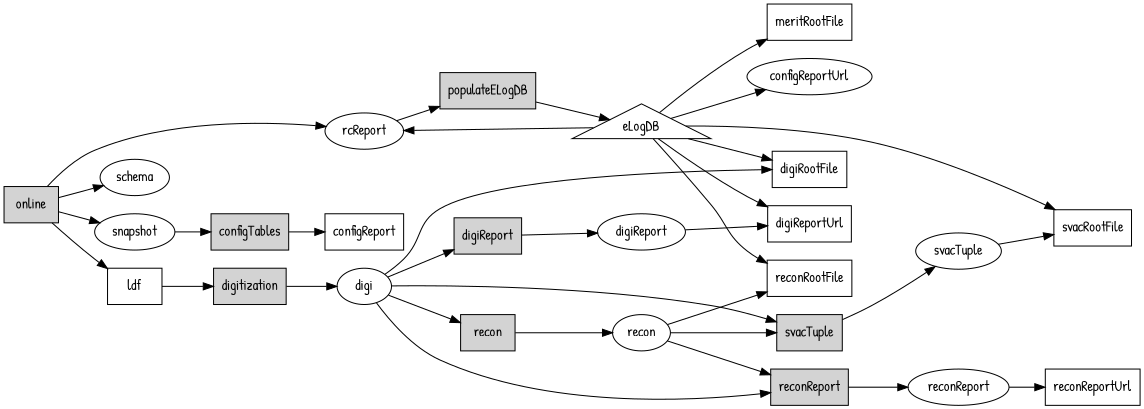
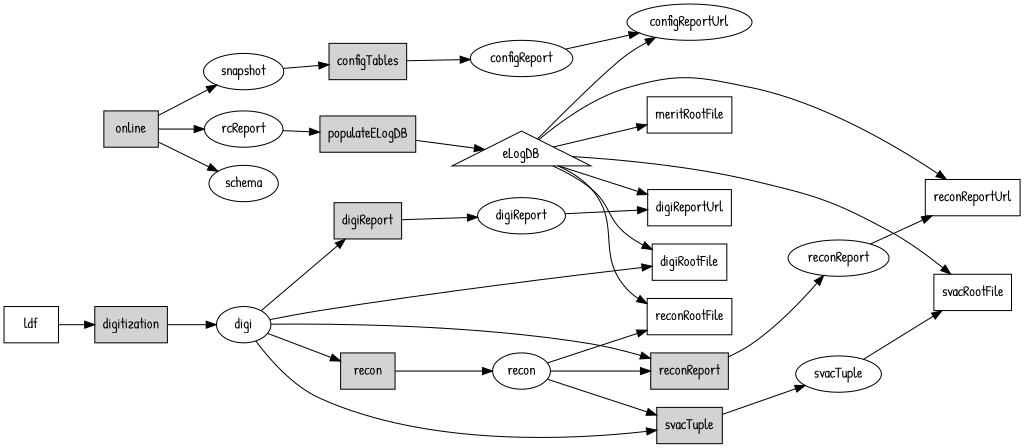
edge "configReport" -> "configReportUrl": added
edge "eLogDB" -> "rcReport": now "eLogDB" -> "reconReportUrl"
node "configReport": shape box -> ellipse
edge "online" -> "ldf": removed
